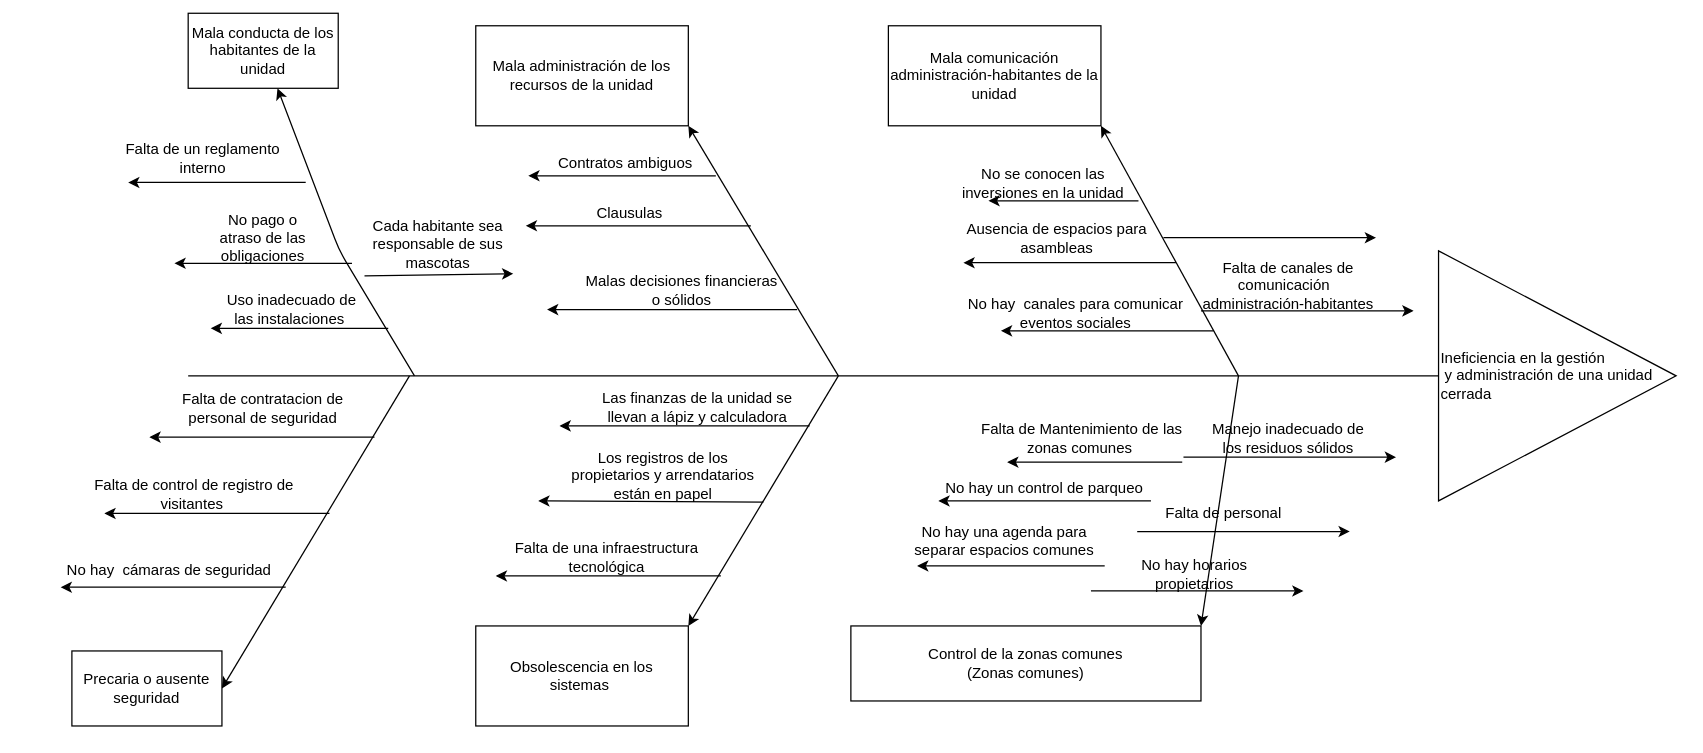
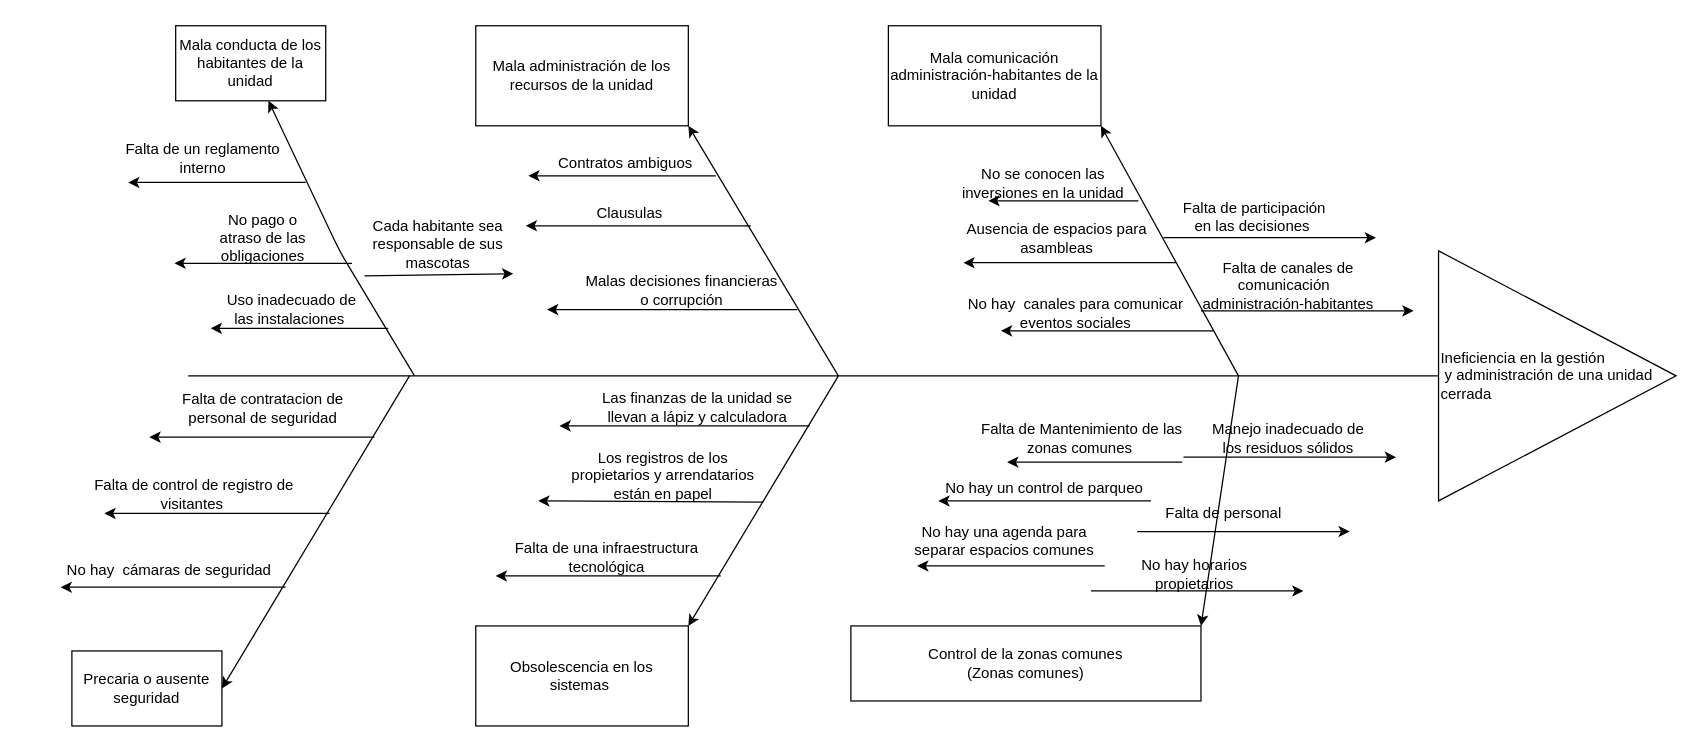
node "Mala conducta de los habitantes de la unidad": moved (263, 51) -> (251, 63)
node "Falta de participación en las decisiones": added
node "Malas decisiones financieras o sólidos": label "Malas decisiones financieras o sólidos" -> "Malas decisiones financieras o corrupción"
